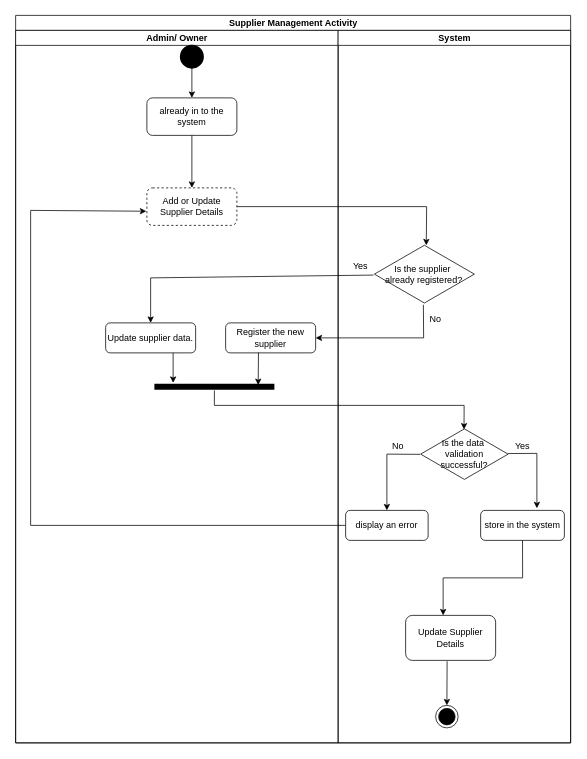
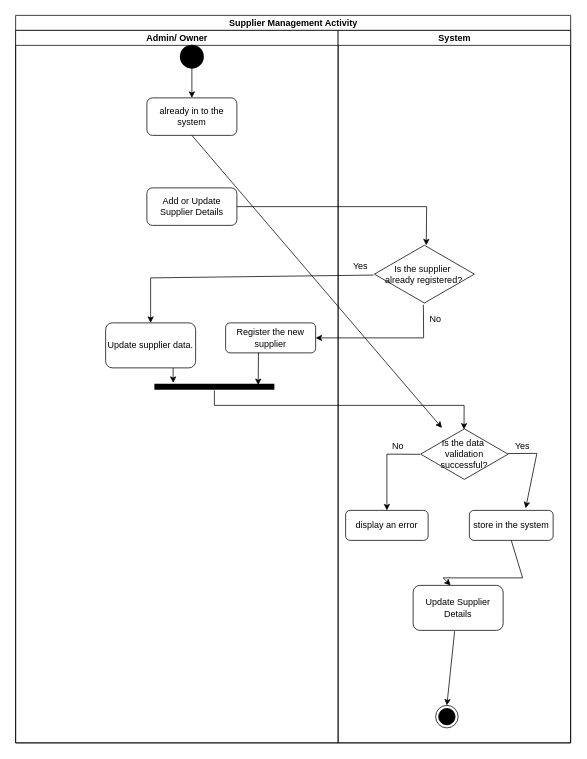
edge "already in to the system" -> "Add or Update Supplier Details": now "already in to the system" -> "Is the data validation successful?"
node "Add or Update Supplier Details": style dashed -> solid
node "Update supplier data.": size 90x30 -> 90x45
edge "display an error" -> "Add or Update Supplier Details": removed
node "store in the system": moved (522, 525) -> (511, 525)
node "Update Supplier Details": moved (450, 638) -> (458, 608)
